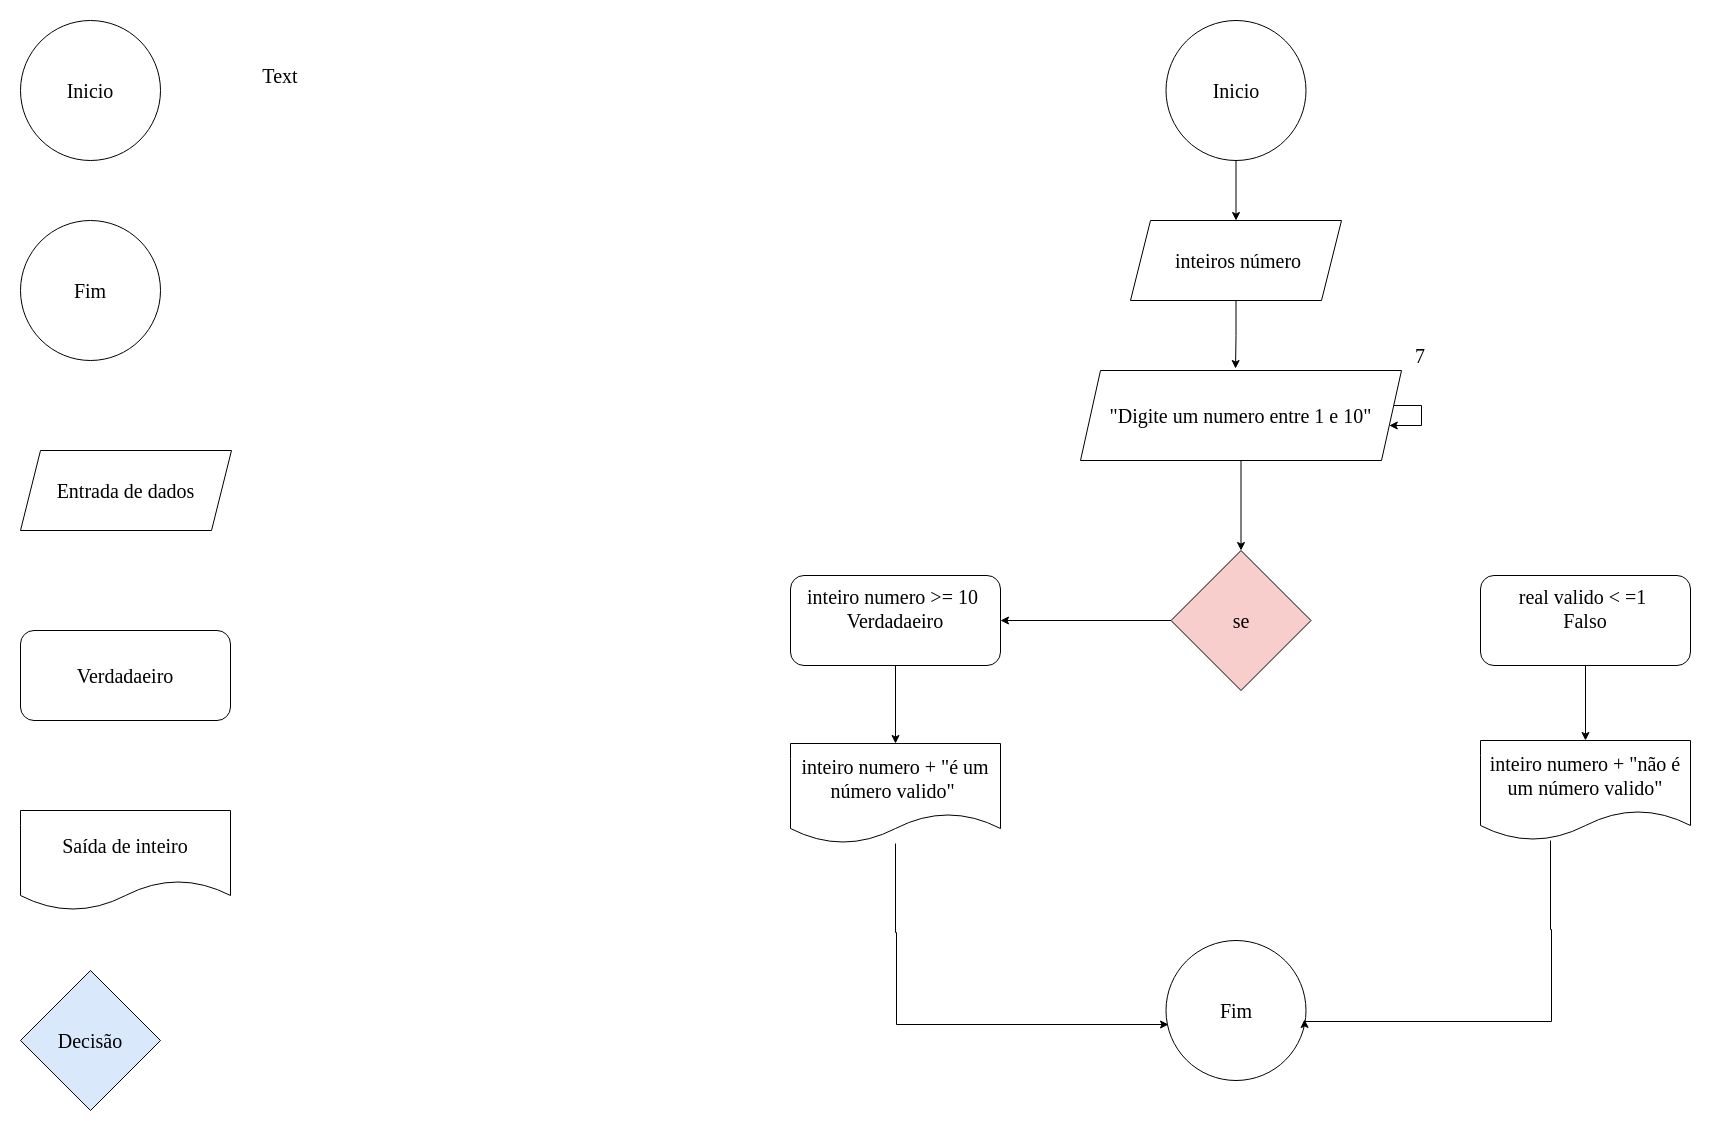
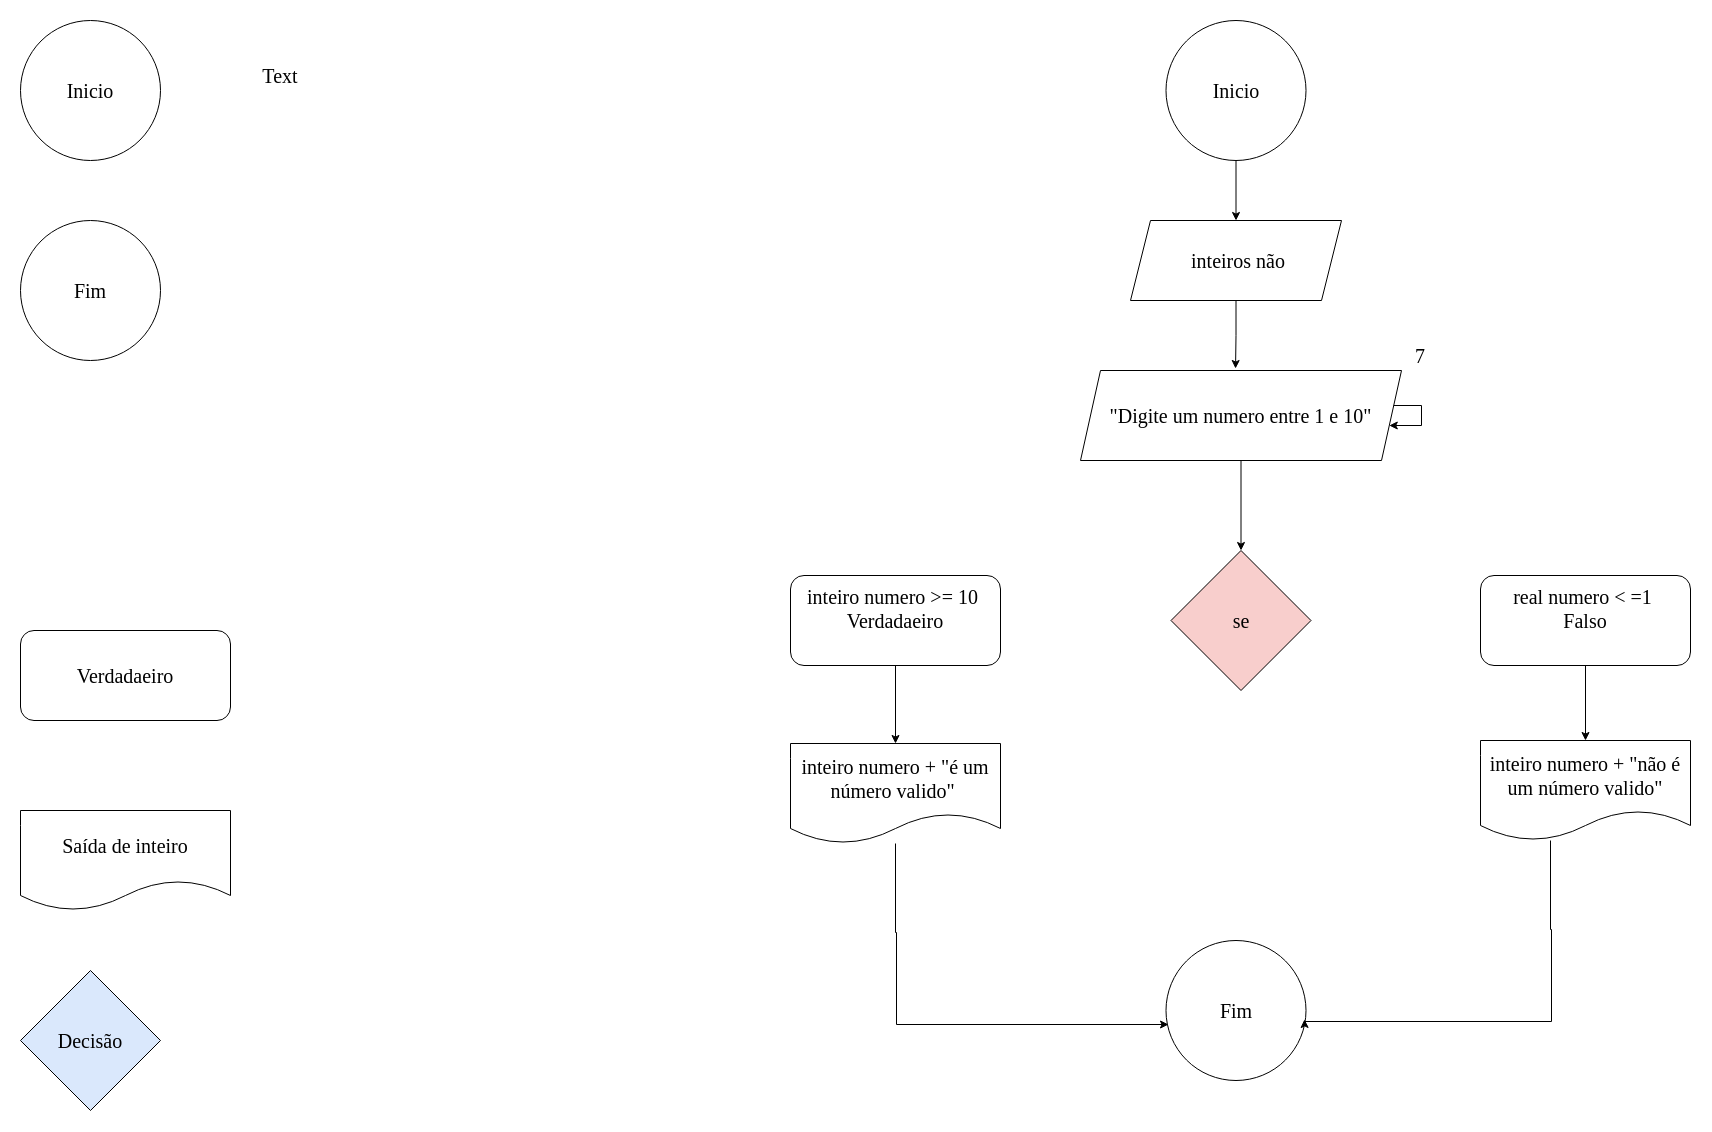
node "inteiros número": label "inteiros número" -> "inteiros não"
node "Entrada de dados": removed
edge "se" -> "inteiro numero >= 10 Verdadaeiro": removed
node "real valido < =1 Falso": label "real valido < =1 Falso" -> "real numero < =1 Falso"
